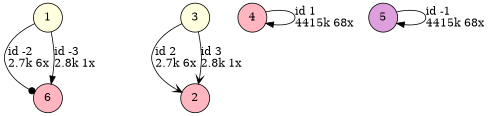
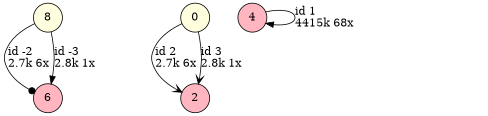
node "1": label "1" -> "8"
node "3": label "3" -> "0"
node "5": removed
